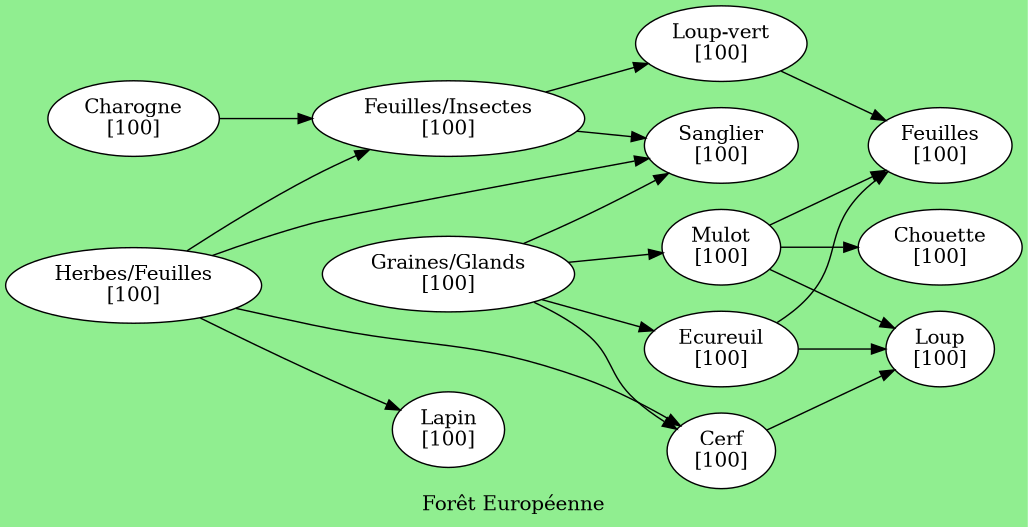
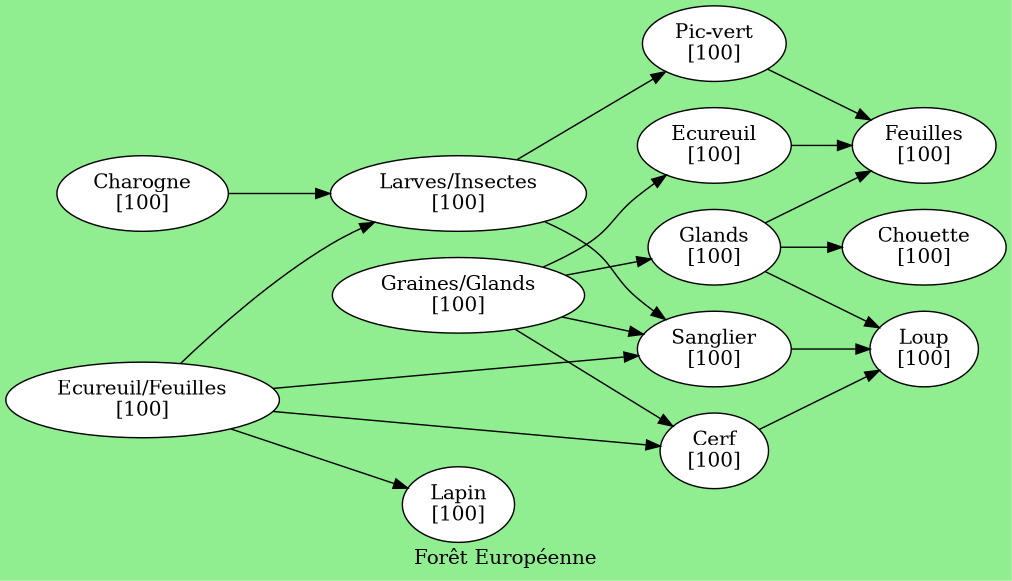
node "Loup-vert [100]": label "Loup-vert [100]" -> "Pic-vert [100]"
node "Feuilles/Insectes [100]": label "Feuilles/Insectes [100]" -> "Larves/Insectes [100]"
node "Mulot [100]": label "Mulot [100]" -> "Glands [100]"
node "Herbes/Feuilles [100]": label "Herbes/Feuilles [100]" -> "Ecureuil/Feuilles [100]"
edge "Ecureuil [100]" -> "Loup [100]": now "Sanglier [100]" -> "Loup [100]"
